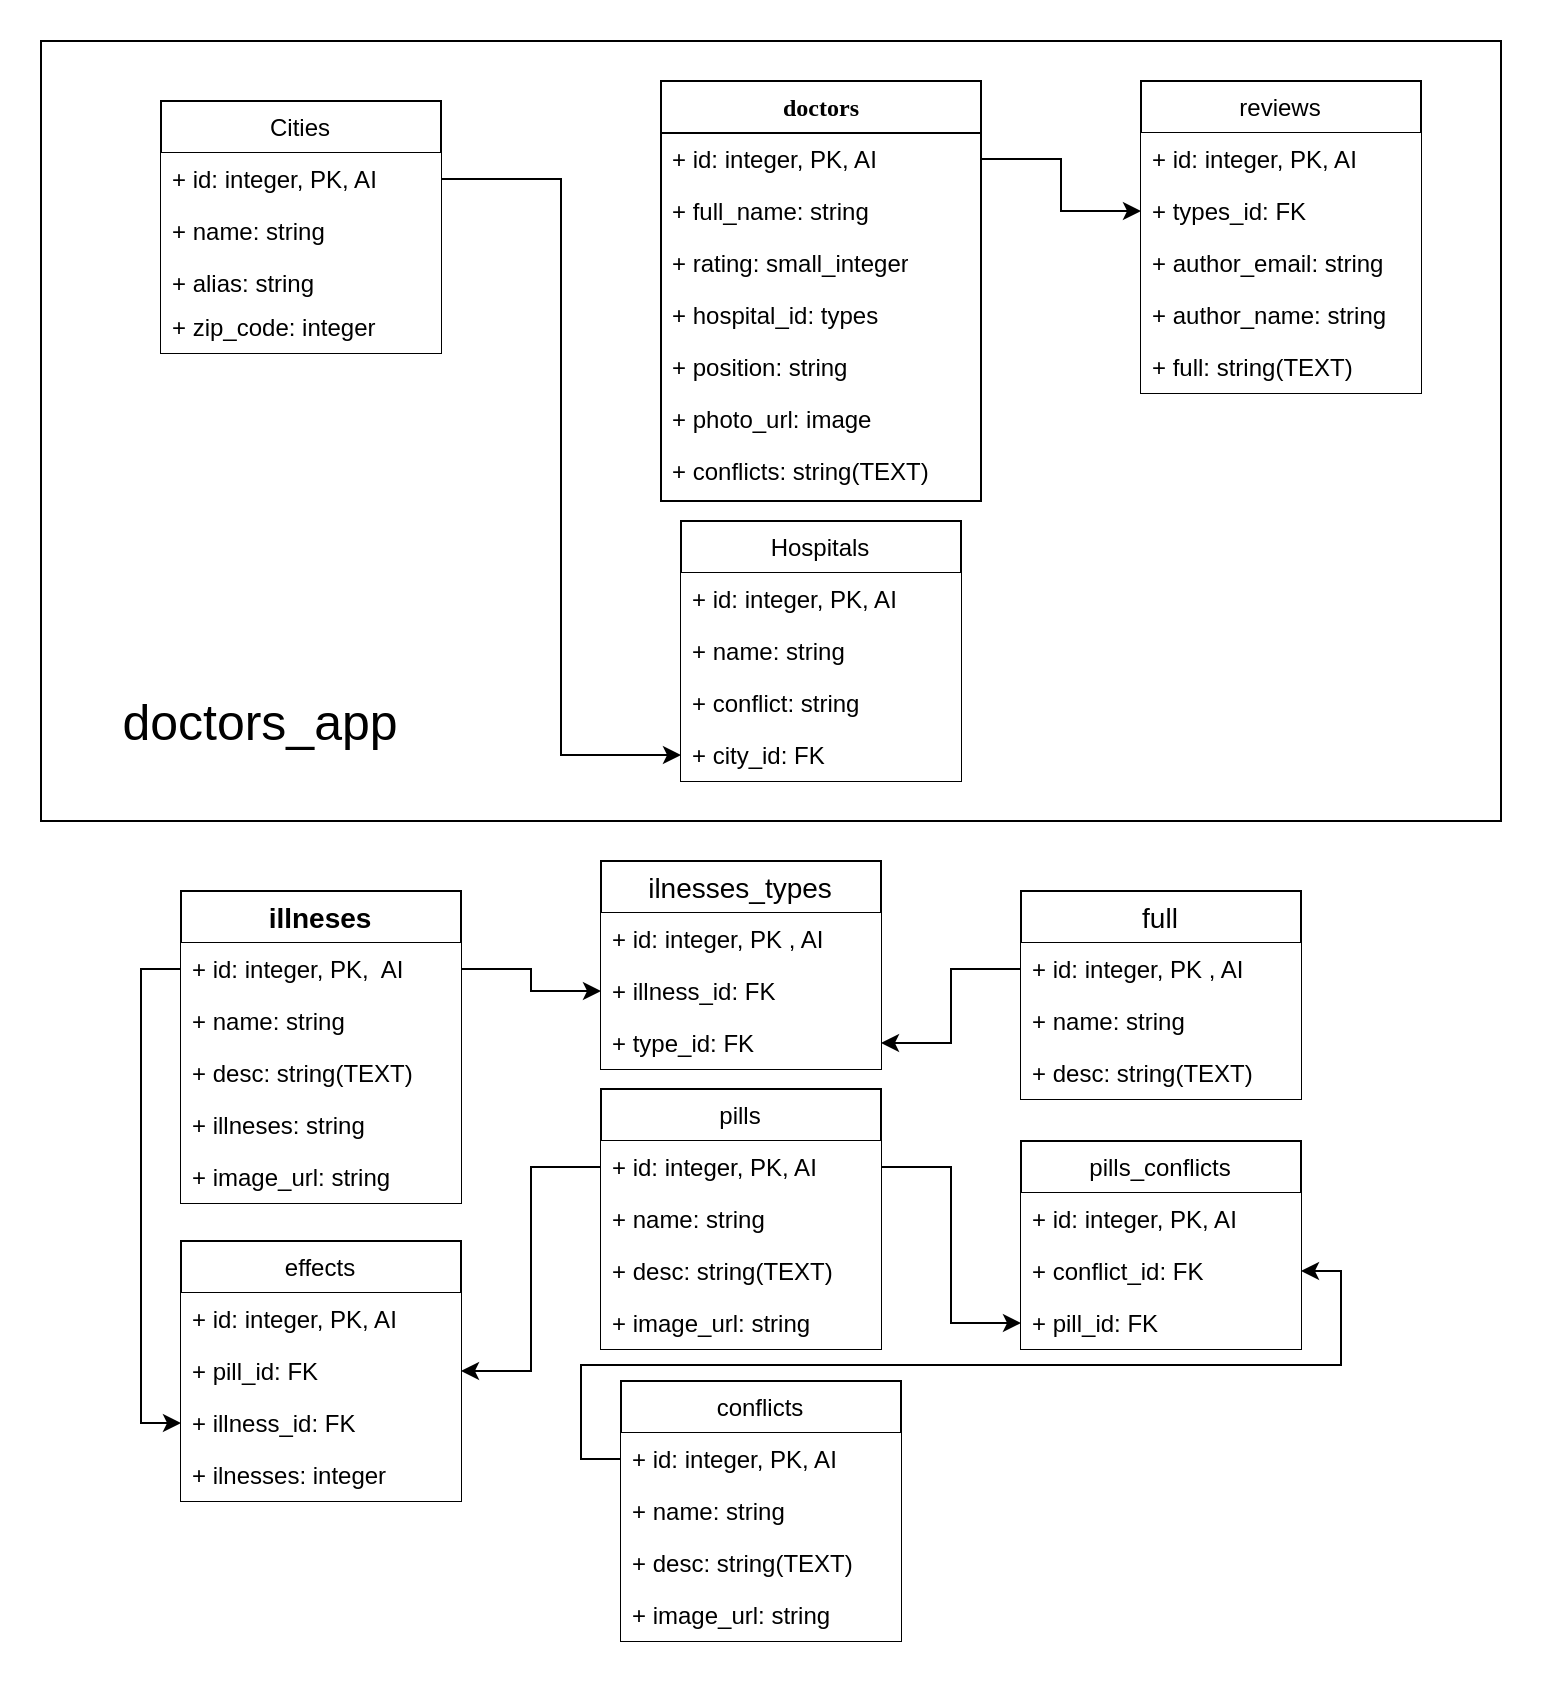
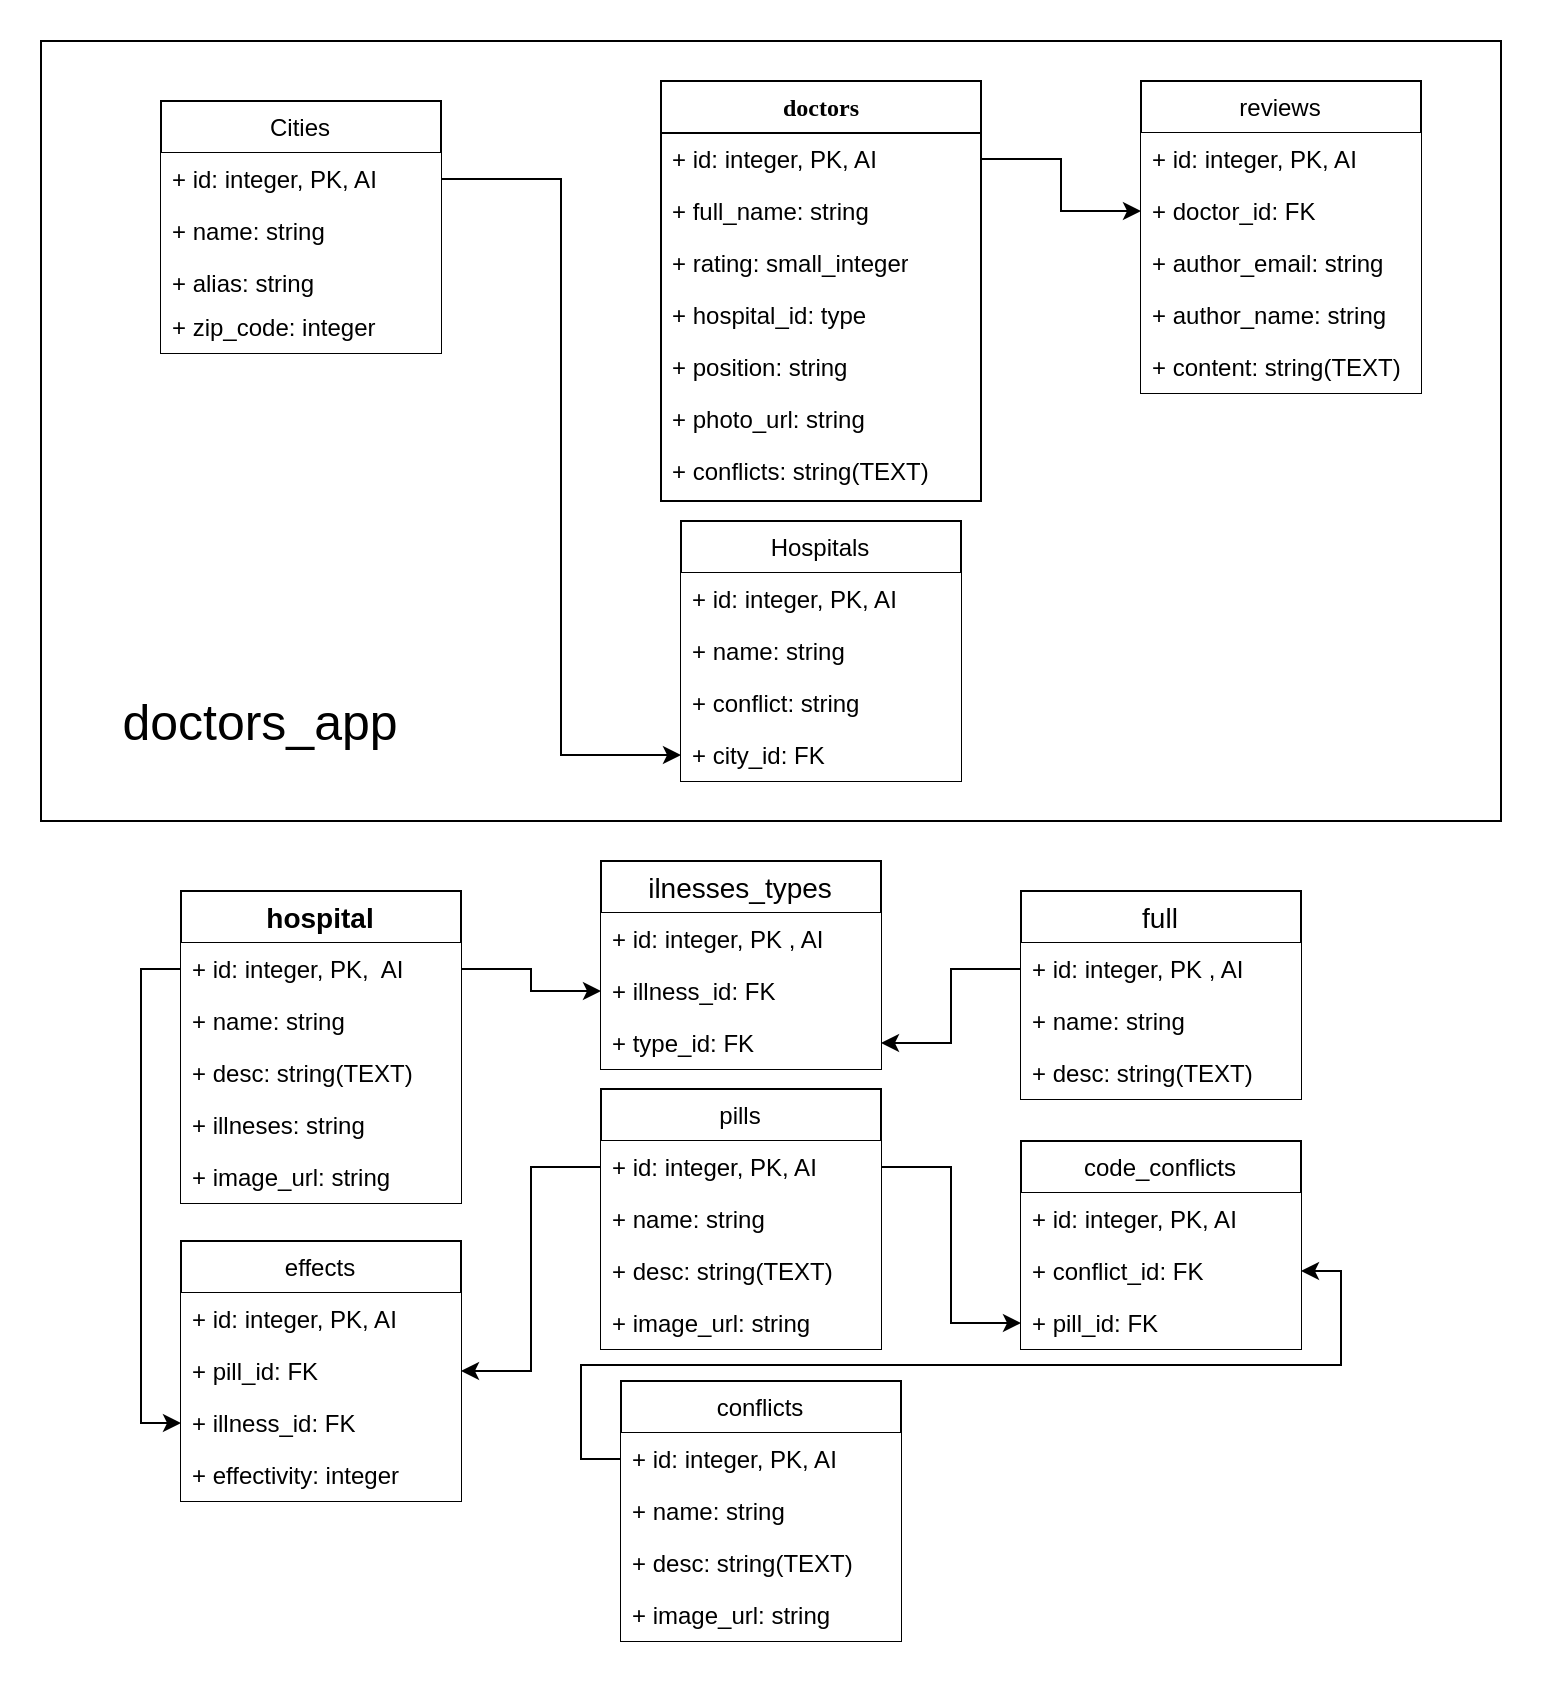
node "+ types_id: FK": label "+ types_id: FK" -> "+ doctor_id: FK"
node "+ hospital_id: types": label "+ hospital_id: types" -> "+ hospital_id: type"
node "+ full: string(TEXT)": label "+ full: string(TEXT)" -> "+ content: string(TEXT)"
node "+ photo_url: image": label "+ photo_url: image" -> "+ photo_url: string"
node "illneses": label "illneses" -> "hospital"
node "pills_conflicts": label "pills_conflicts" -> "code_conflicts"
node "+ ilnesses: integer": label "+ ilnesses: integer" -> "+ effectivity: integer"
